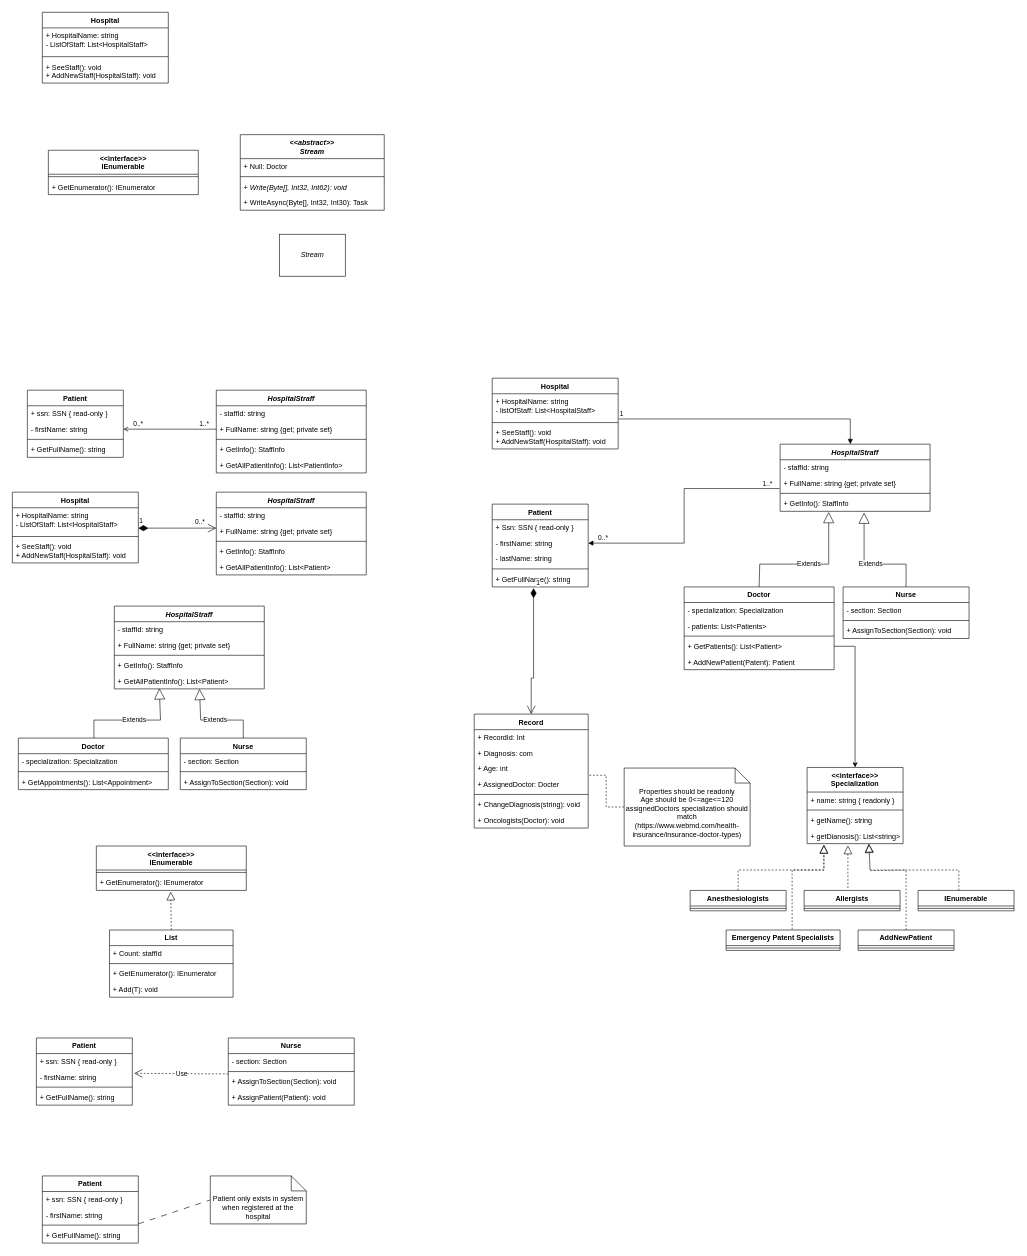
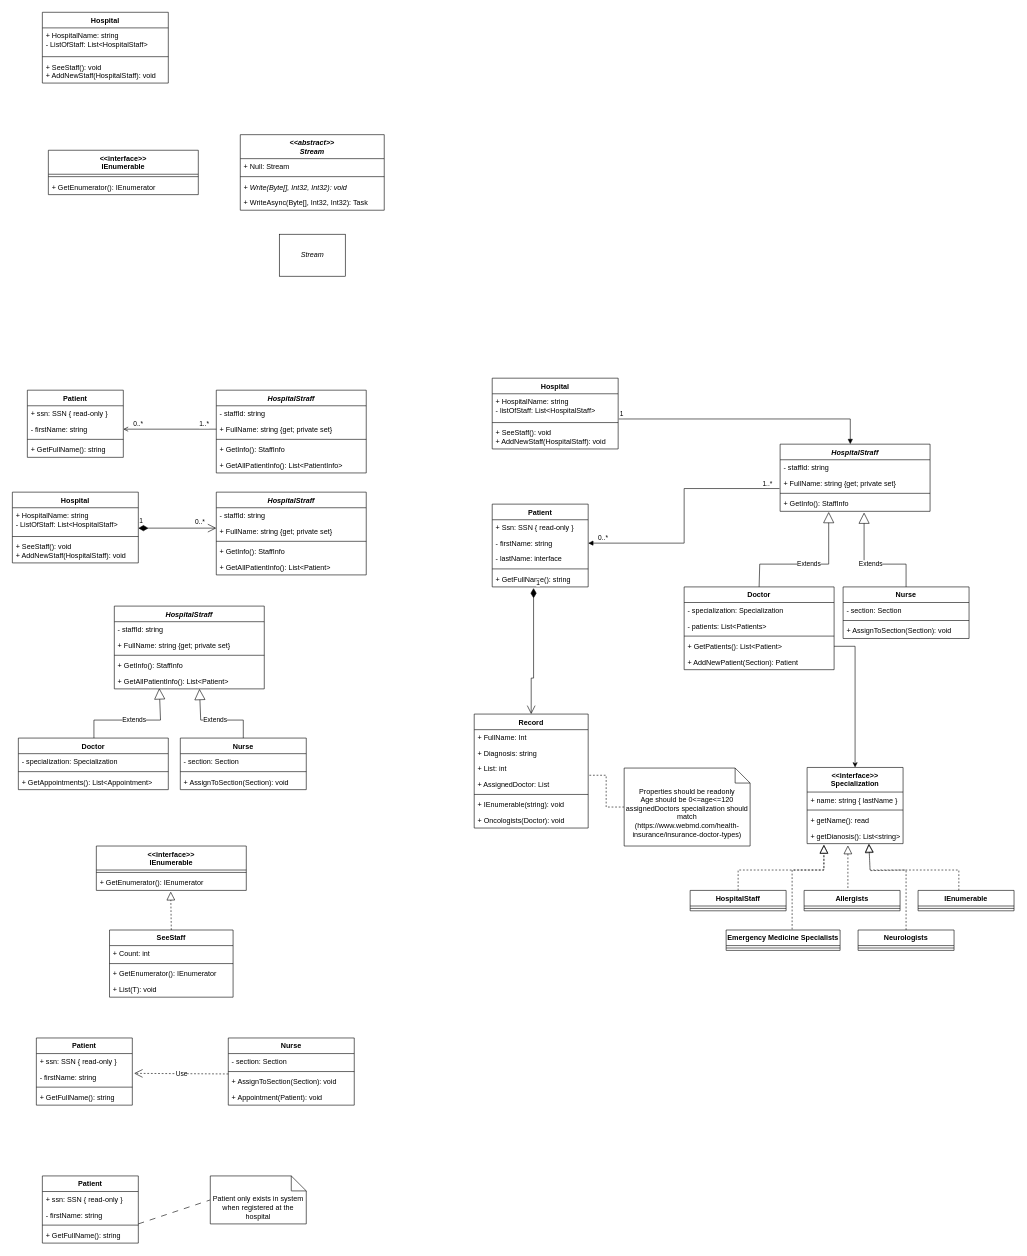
node "+ Null: Doctor": label "+ Null: Doctor" -> "+ Null: Stream"
node "+ Write(Byte[], Int32, Int62): void": label "+ Write(Byte[], Int32, Int62): void" -> "+ Write(Byte[], Int32, Int32): void"
node "+ WriteAsync(Byte[], Int32, Int30): Task": label "+ WriteAsync(Byte[], Int32, Int30): Task" -> "+ WriteAsync(Byte[], Int32, Int32): Task"
node "- lastName: string": label "- lastName: string" -> "- lastName: interface"
node "+ AddNewPatient(Patent): Patient": label "+ AddNewPatient(Patent): Patient" -> "+ AddNewPatient(Section): Patient"
node "+ RecordId: Int": label "+ RecordId: Int" -> "+ FullName: Int"
node "+ Diagnosis: com": label "+ Diagnosis: com" -> "+ Diagnosis: string"
node "+ Age: int": label "+ Age: int" -> "+ List: int"
node "+ AssignedDoctor: Docter": label "+ AssignedDoctor: Docter" -> "+ AssignedDoctor: List"
node "+ name: string { readonly }": label "+ name: string { readonly }" -> "+ name: string { lastName }"
node "+ ChangeDiagnosis(string): void": label "+ ChangeDiagnosis(string): void" -> "+ IEnumerable(string): void"
node "+ getName(): string": label "+ getName(): string" -> "+ getName(): read"
node "Anesthesiologists": label "Anesthesiologists" -> "HospitalStaff"
node "List": label "List" -> "SeeStaff"
node "Emergency Patent Specialists": label "Emergency Patent Specialists" -> "Emergency Medicine Specialists"
node "AddNewPatient": label "AddNewPatient" -> "Neurologists"
node "+ Count: staffId": label "+ Count: staffId" -> "+ Count: int"
node "+ Add(T): void": label "+ Add(T): void" -> "+ List(T): void"
node "+ AssignPatient(Patient): void": label "+ AssignPatient(Patient): void" -> "+ Appointment(Patient): void"
